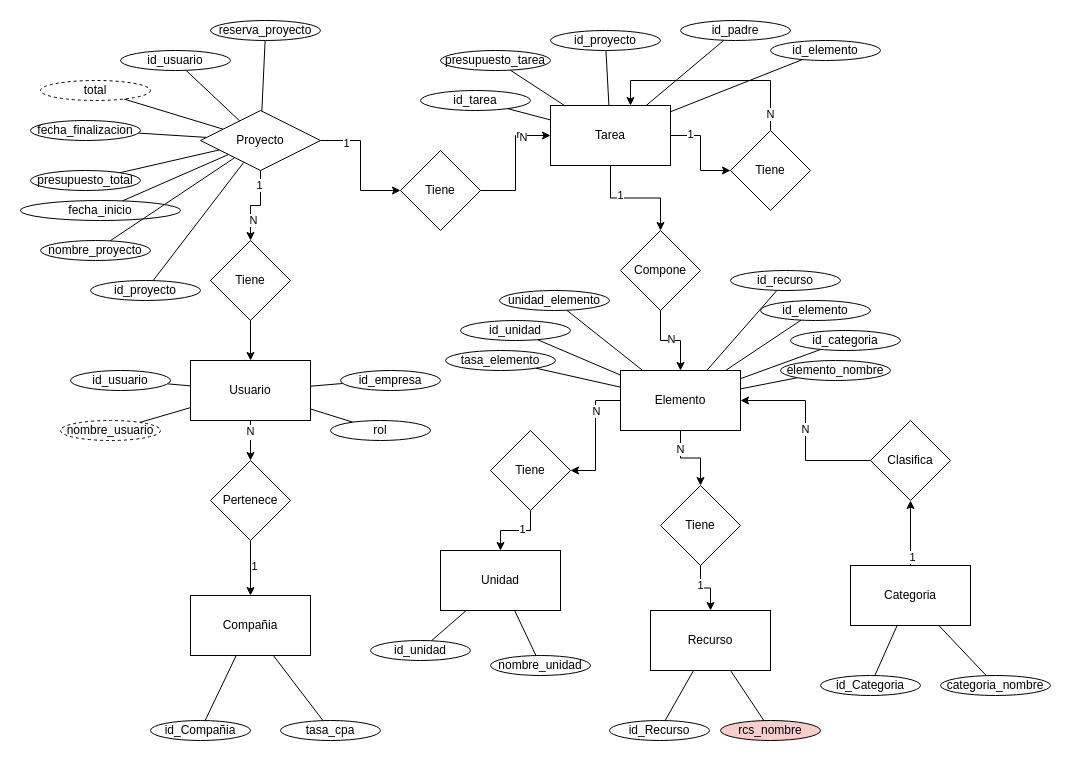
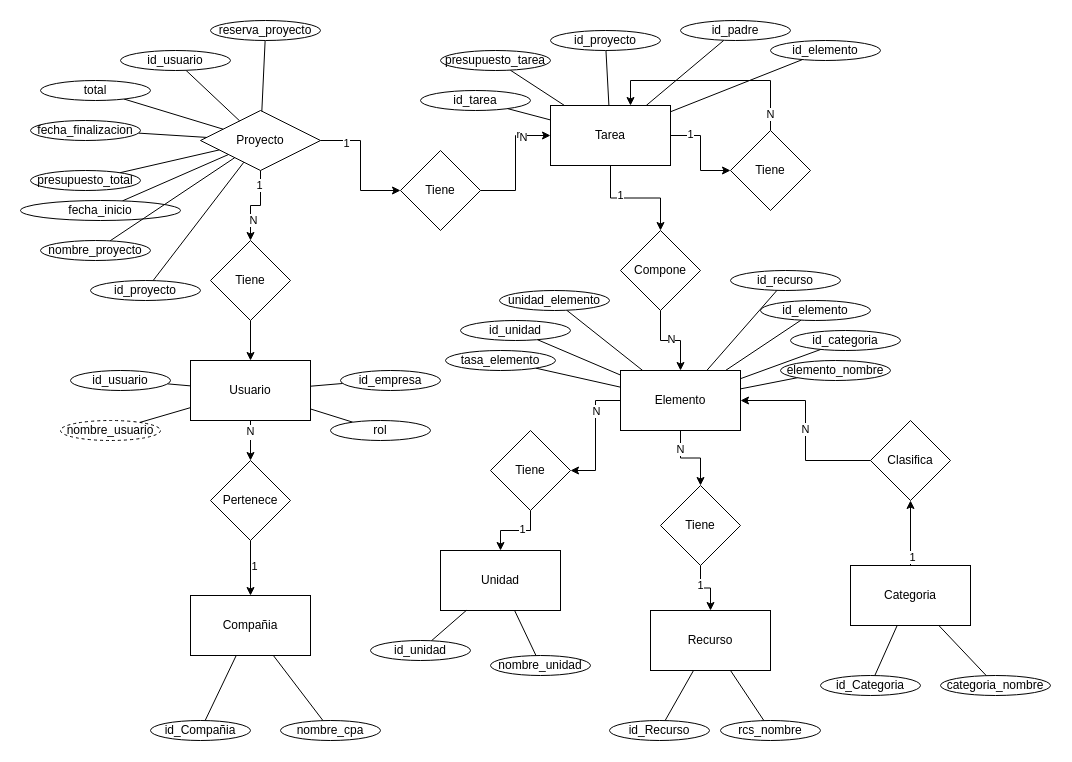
node "total": style dashed -> solid
node "tasa_cpa": label "tasa_cpa" -> "nombre_cpa"
node "rcs_nombre": fillcolor #f8cecc -> #ffffff
